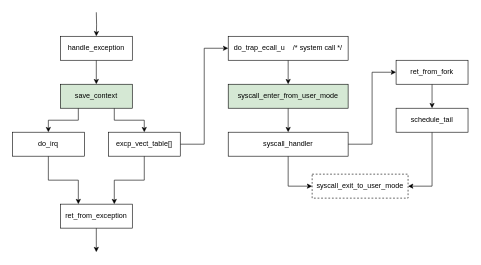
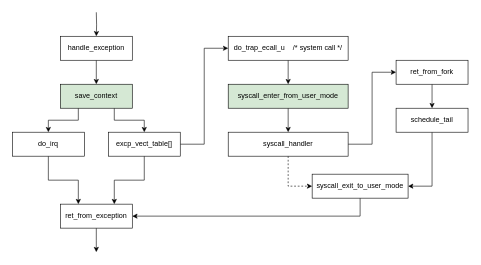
edge "syscall_handler" -> "syscall_exit_to_user_mode": style solid -> dashed
node "syscall_exit_to_user_mode": style dashed -> solid
edge "syscall_exit_to_user_mode" -> "ret_from_exception": added
